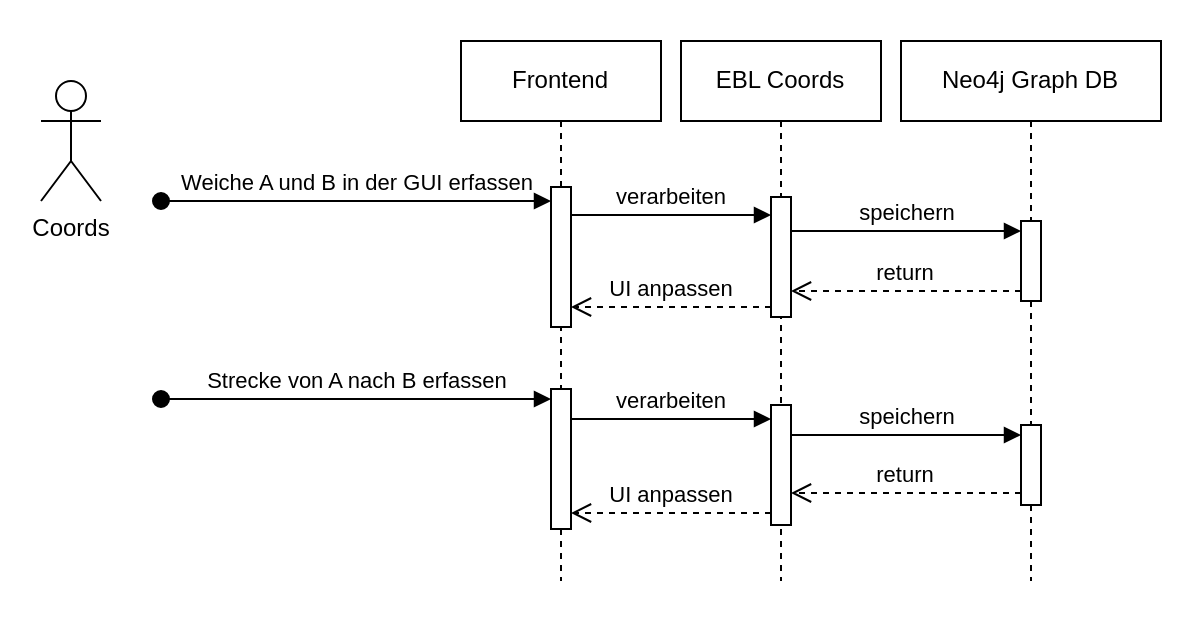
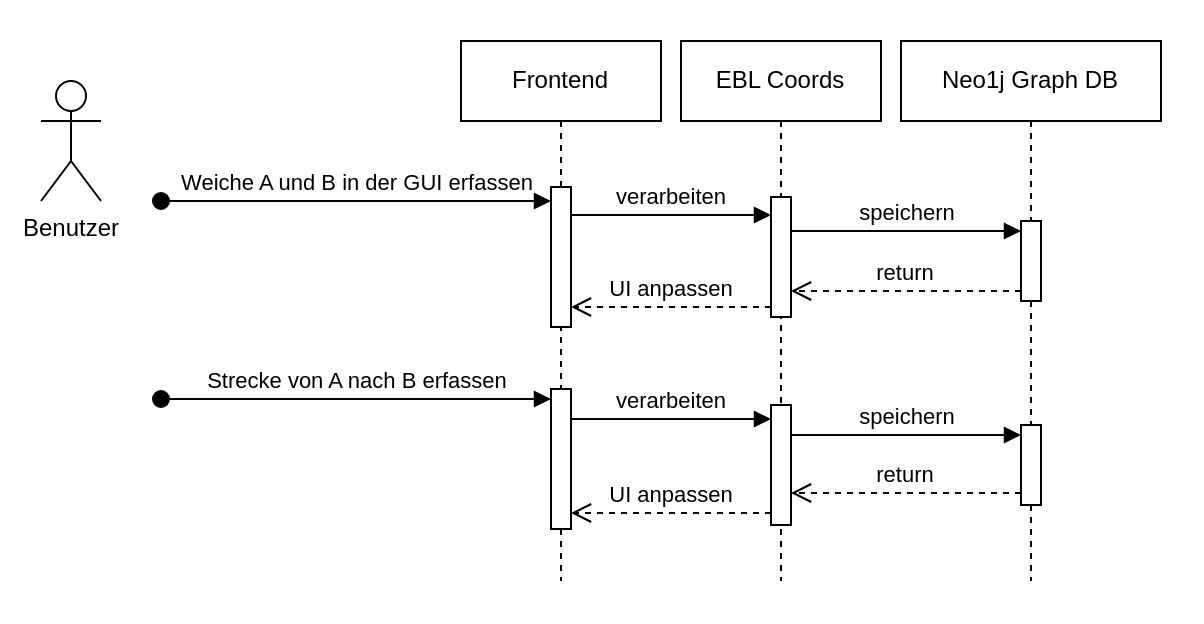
node "Neo4j Graph DB": label "Neo4j Graph DB" -> "Neo1j Graph DB"
node "Coords": label "Coords" -> "Benutzer"
